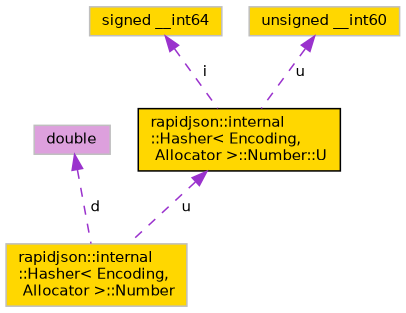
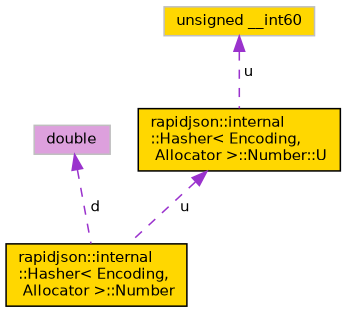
node "signed __int64": removed
node "rapidjson::internal ::Hasher< Encoding, Allocator >::Number": color grey75 -> black
